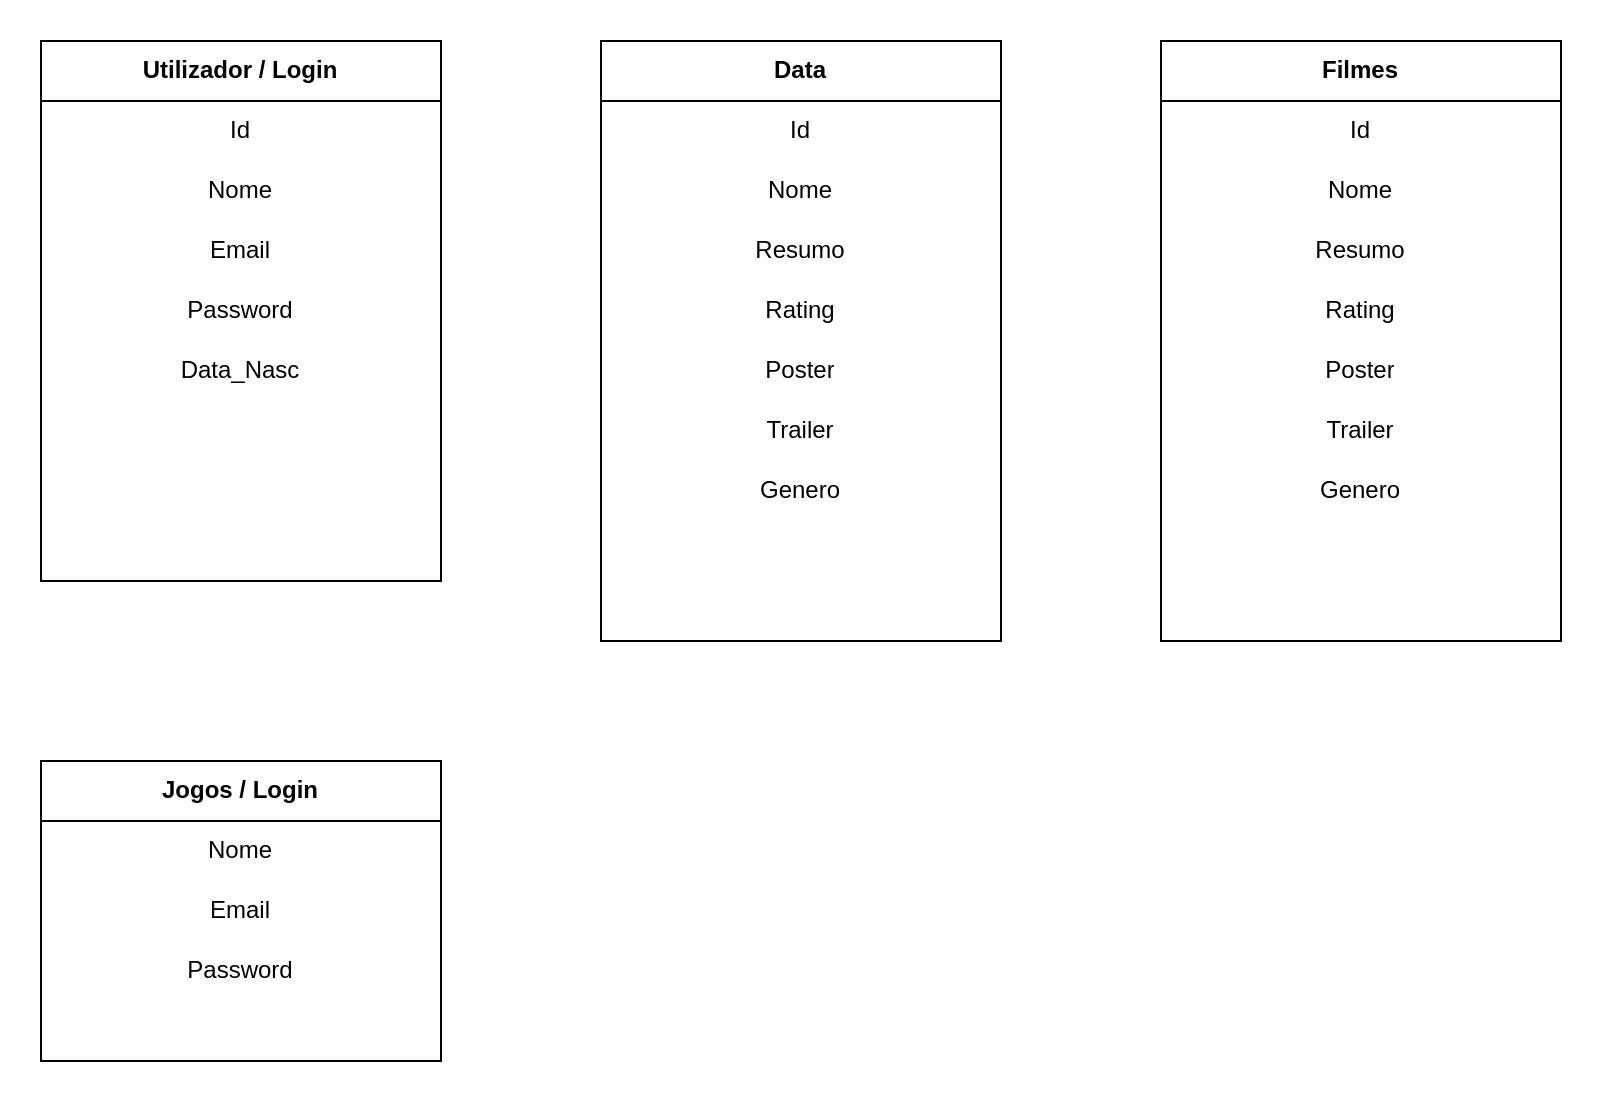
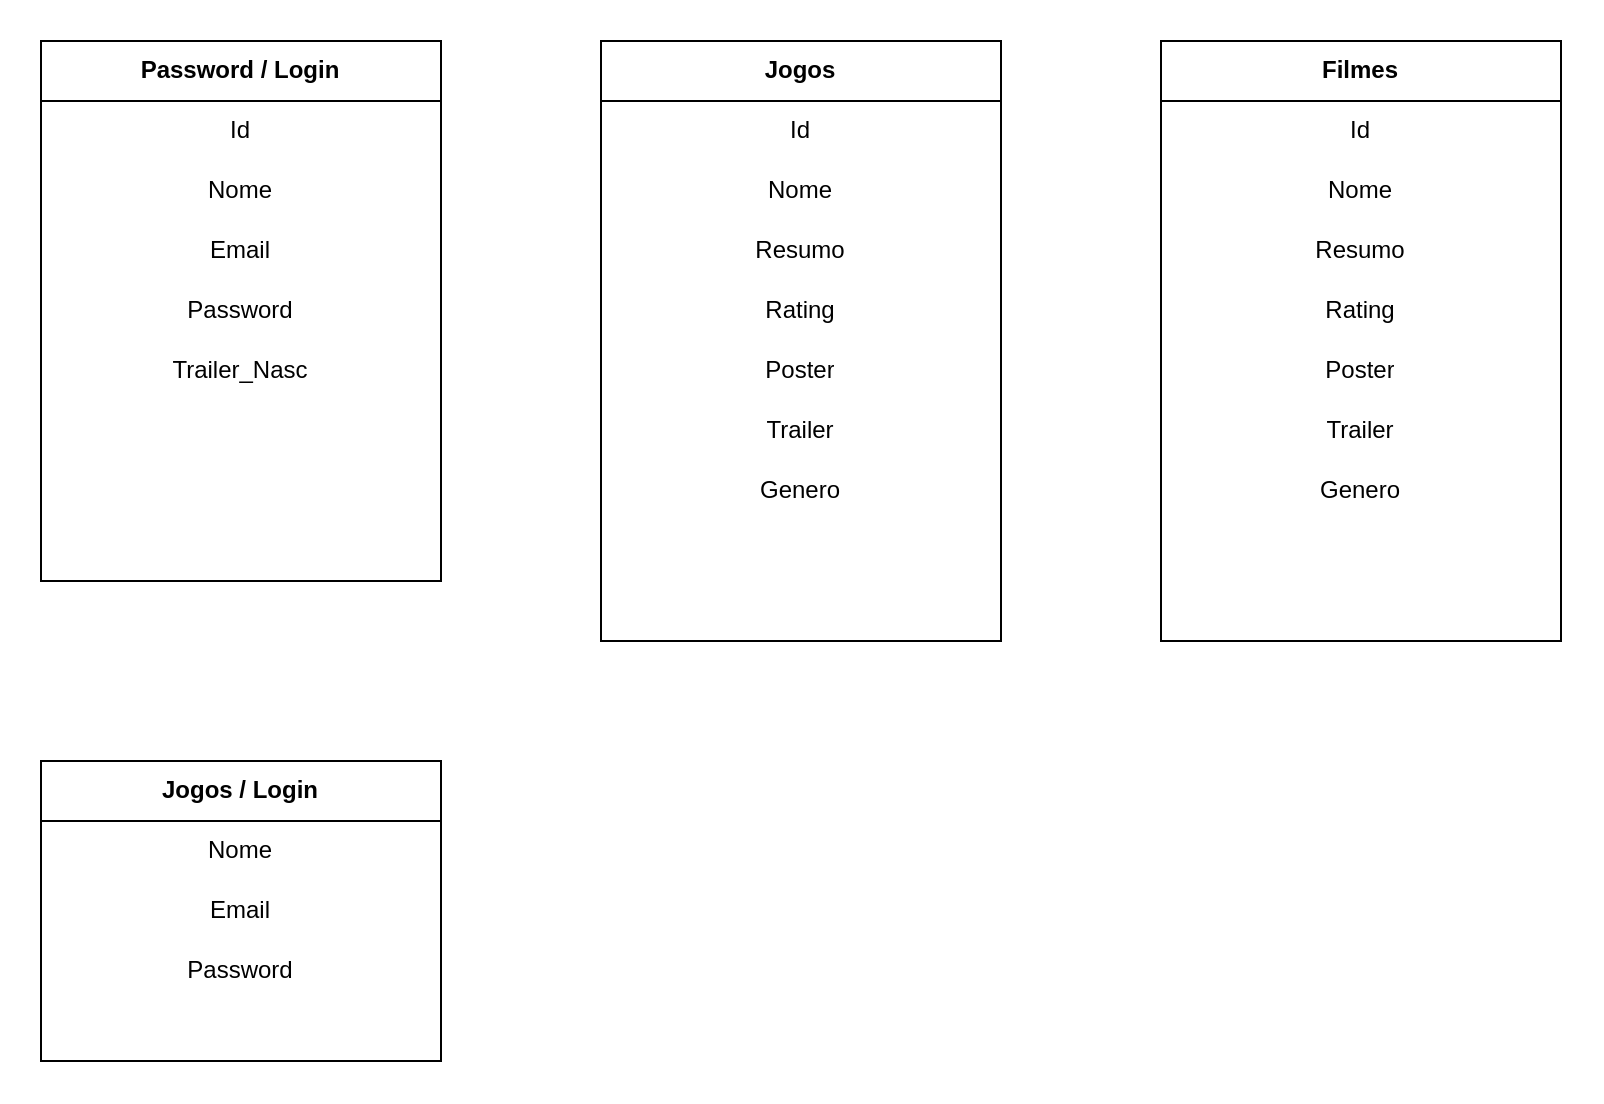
node "Utilizador / Login": label "Utilizador / Login" -> "Password / Login"
node "Data": label "Data" -> "Jogos"
node "Data_Nasc": label "Data_Nasc" -> "Trailer_Nasc"
